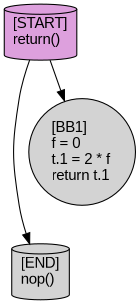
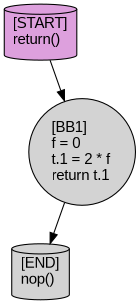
edge "[START] return()" -> "[END] nop()": now "[BB1] f = 0 t.1 = 2 * f return t.1" -> "[END] nop()"
